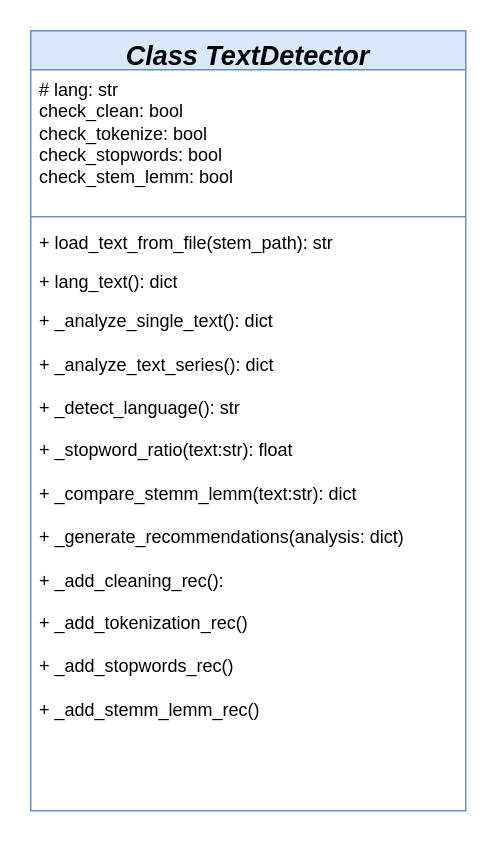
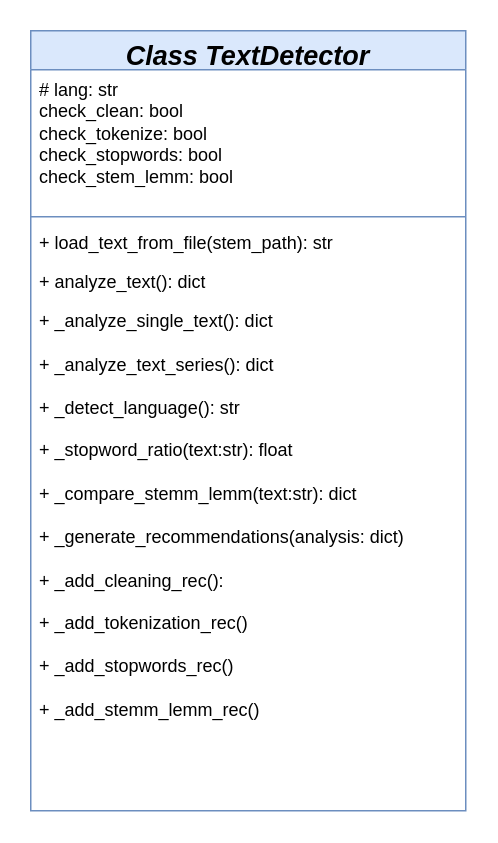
node "+ lang_text(): dict": label "+ lang_text(): dict" -> "+ analyze_text(): dict"
